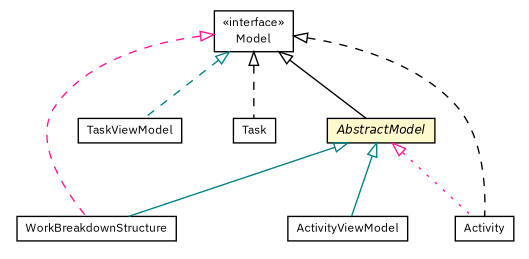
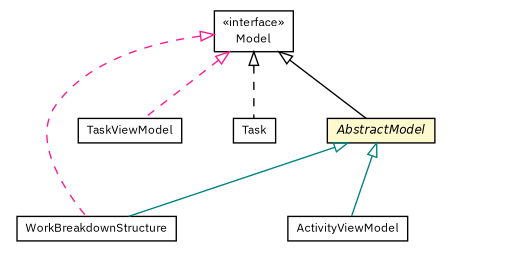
edge "TaskViewModel" -> "Model": color teal -> deeppink
node "Activity": removed
